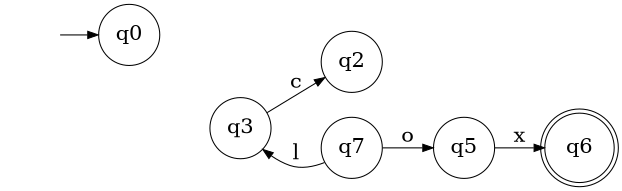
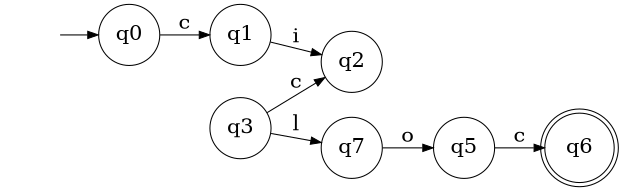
node "q1": added
edge "q5" -> "q6": label "x" -> "c"
edge "q7" -> "q3": reversed
